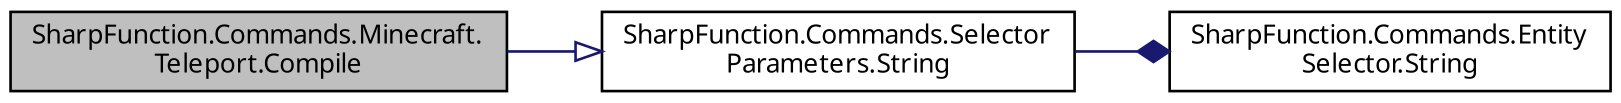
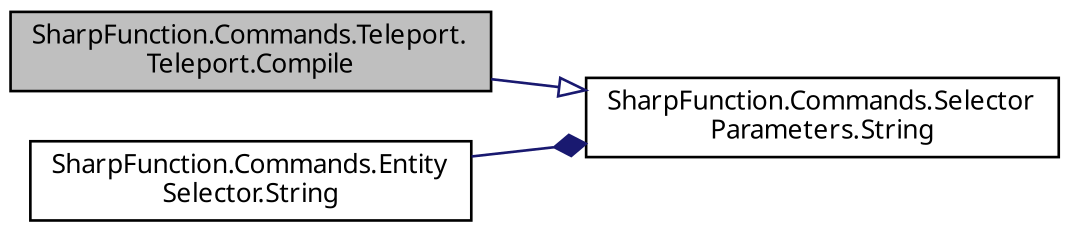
node "SharpFunction.Commands.Minecraft. Teleport.Compile": label "SharpFunction.Commands.Minecraft. Teleport.Compile" -> "SharpFunction.Commands.Teleport. Teleport.Compile"
edge "SharpFunction.Commands.Selector Parameters.String" -> "SharpFunction.Commands.Entity Selector.String": reversed
